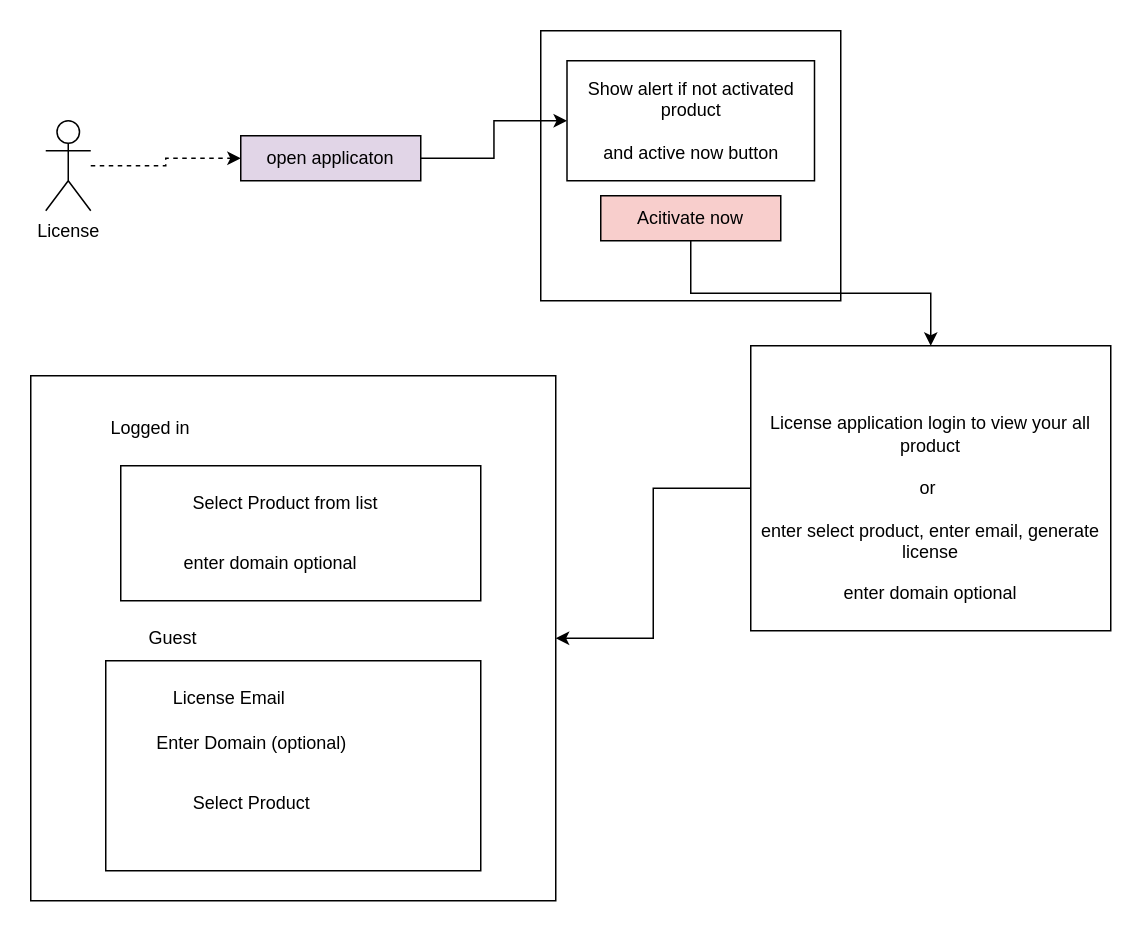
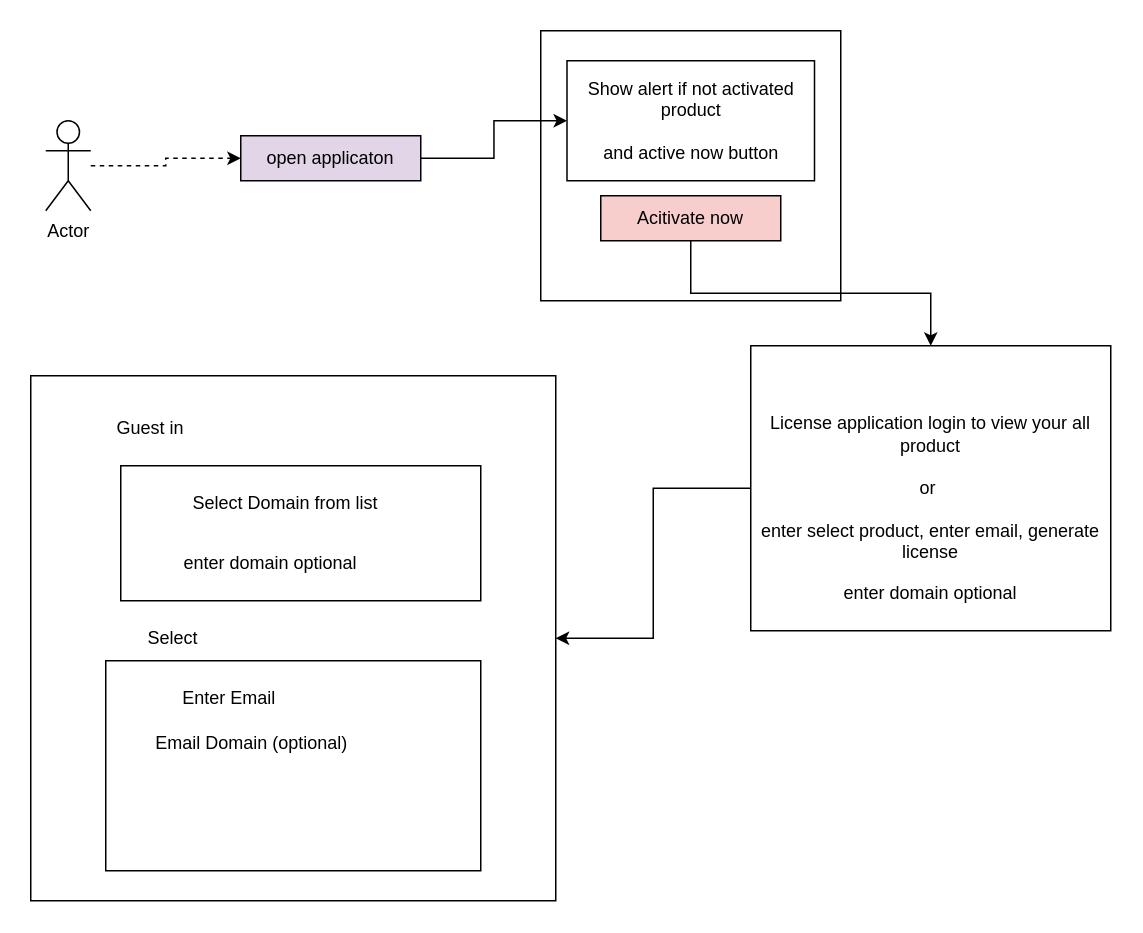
node "License": label "License" -> "Actor"
node "Logged in": label "Logged in" -> "Guest in"
node "Select Product from list": label "Select Product from list" -> "Select Domain from list"
node "Guest": label "Guest" -> "Select"
node "License Email": label "License Email" -> "Enter Email"
node "Enter Domain (optional)": label "Enter Domain (optional)" -> "Email Domain (optional)"
node "Select Product": removed
